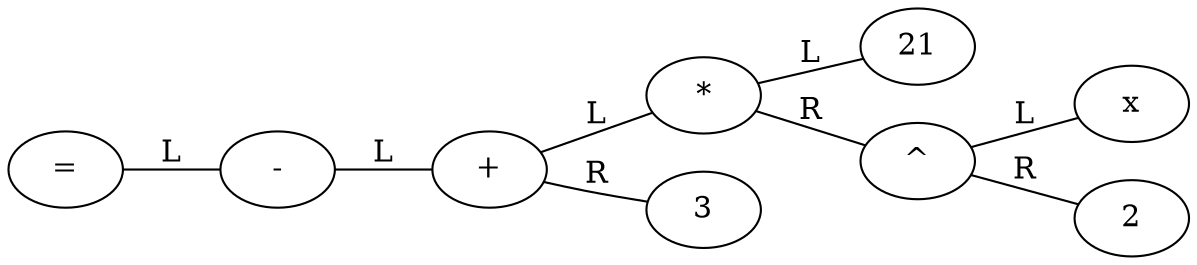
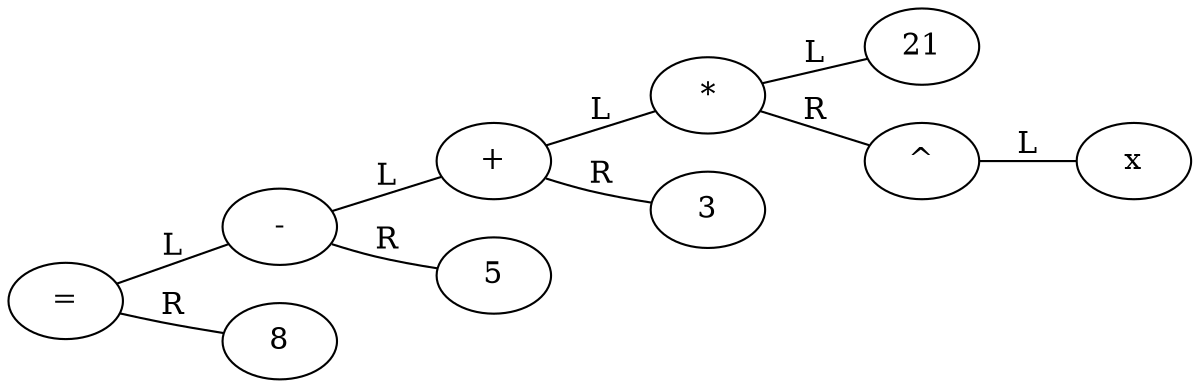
node "2": removed
node "5": added
node "8": added
